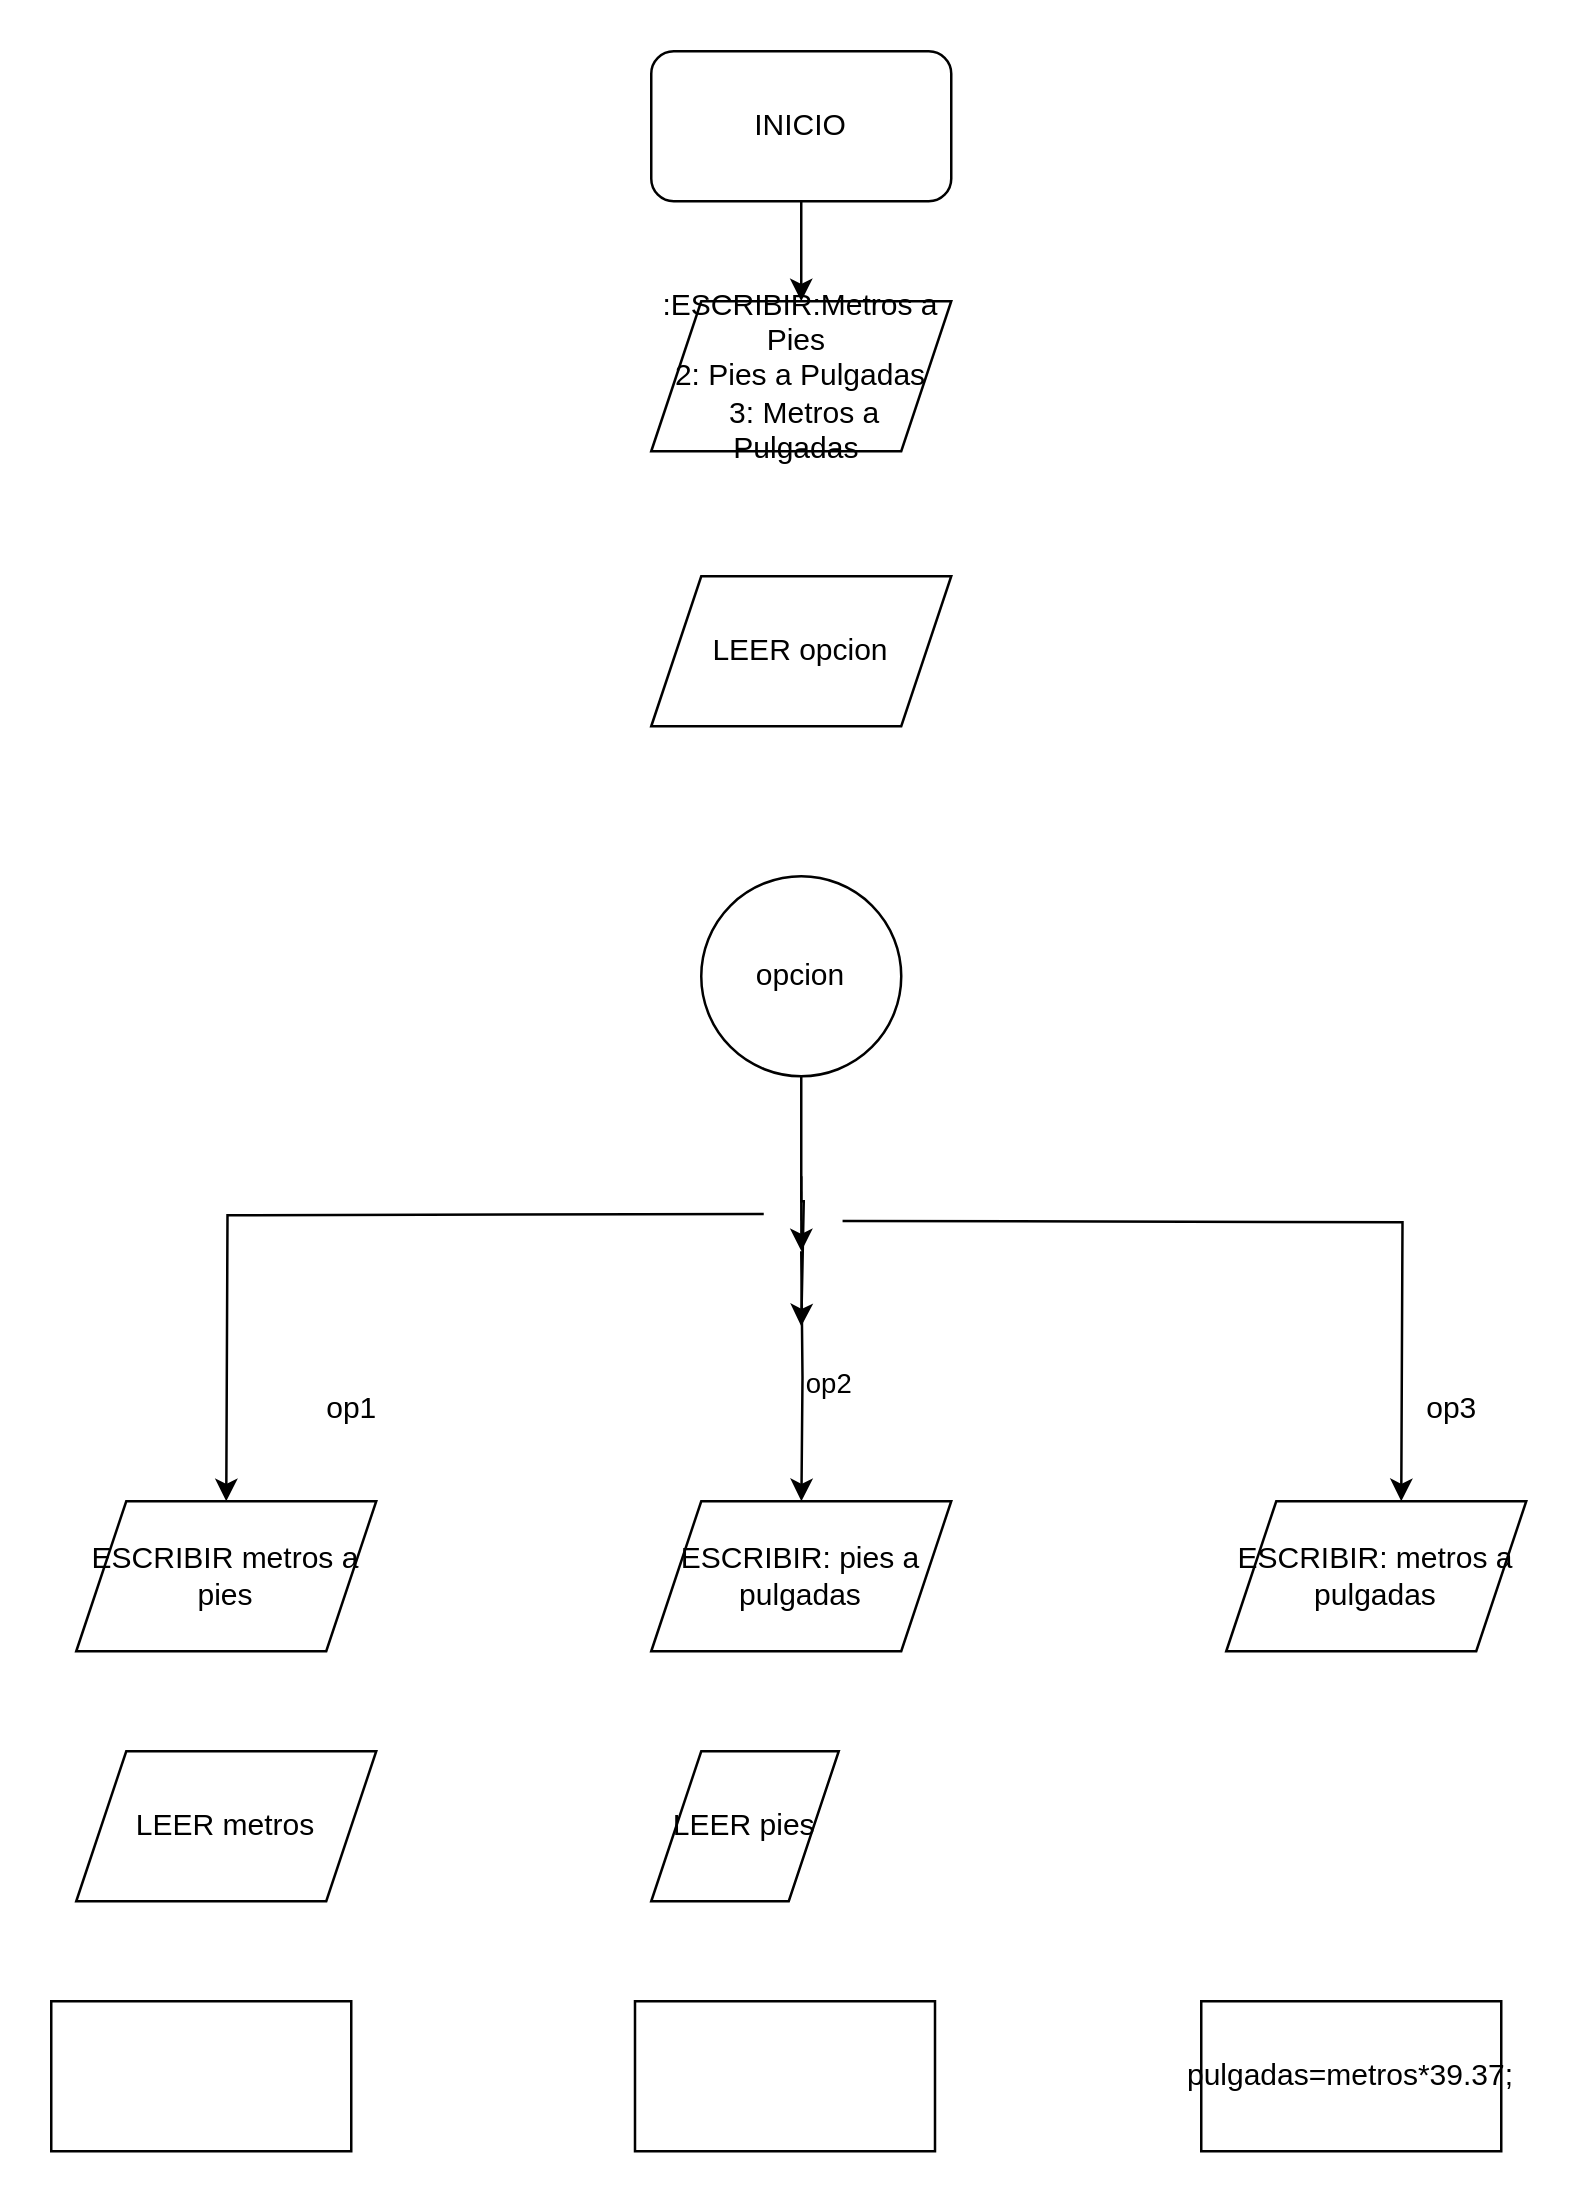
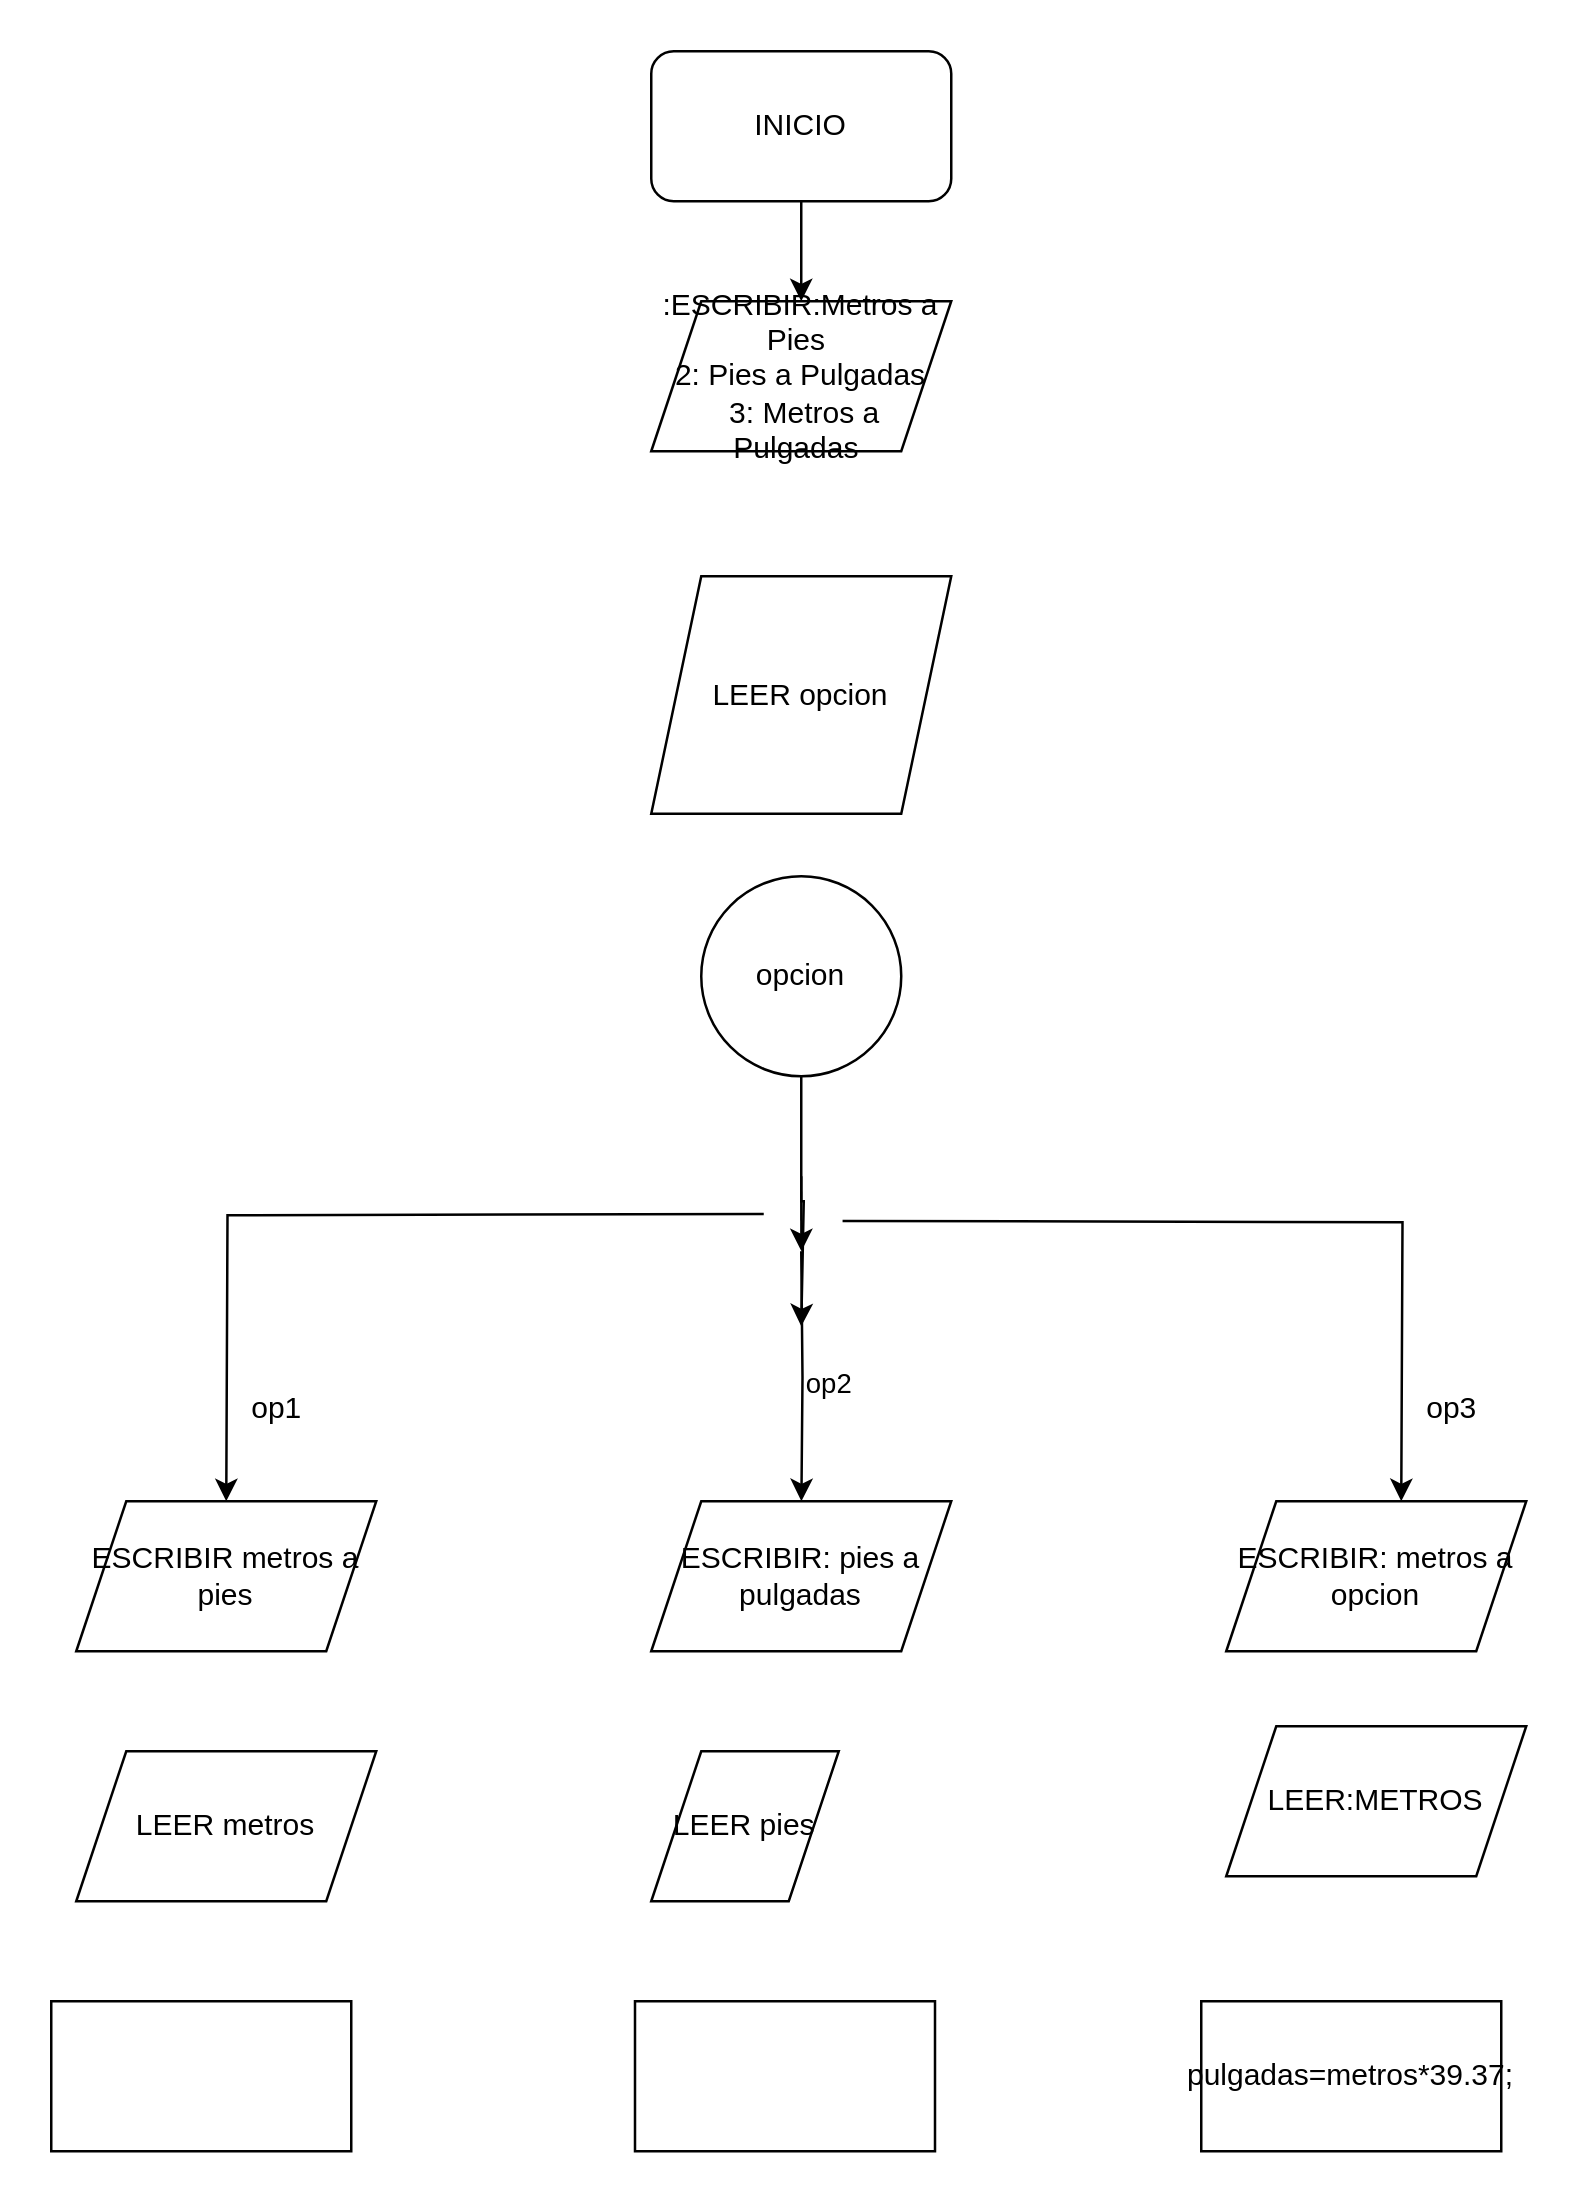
node "LEER opcion": size 300x150 -> 300x238
node "op1": moved (351, 1409) -> (276, 1409)
node "ESCRIBIR: metros a pulgadas": label "ESCRIBIR: metros a pulgadas" -> "ESCRIBIR: metros a opcion"
node "LEER:METROS": added
